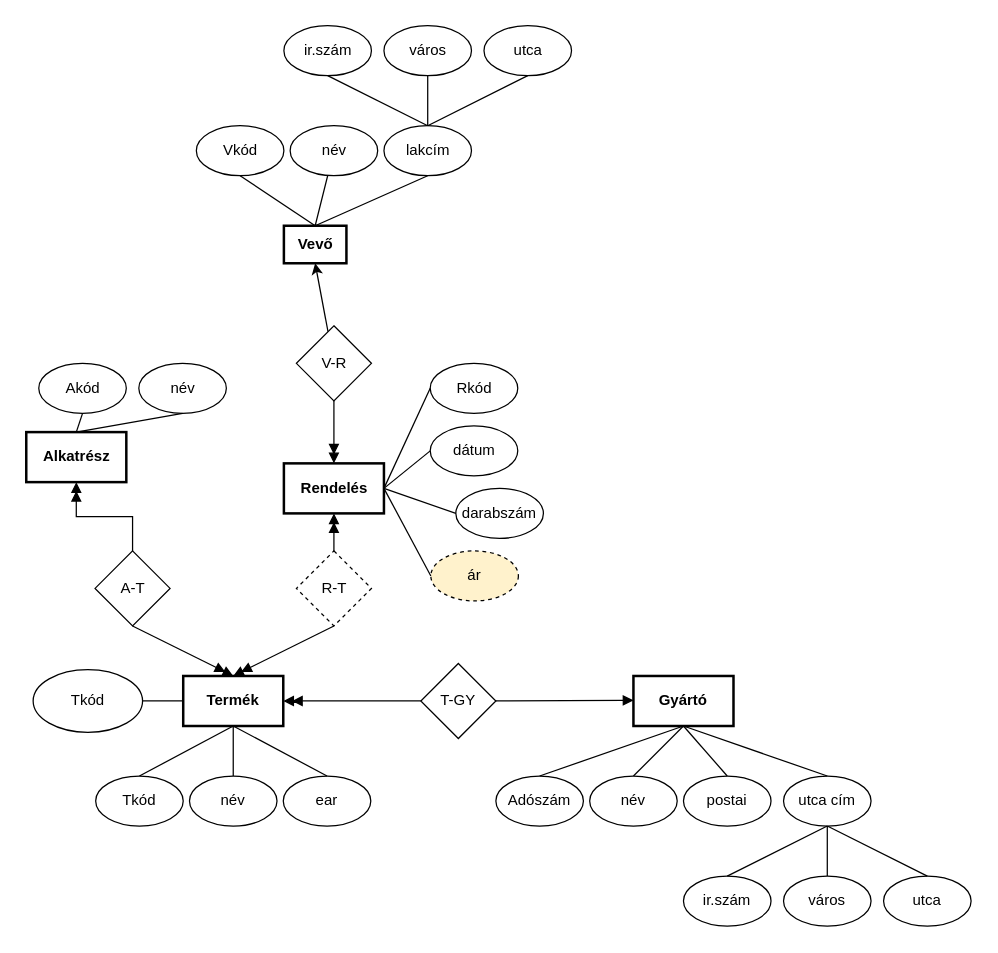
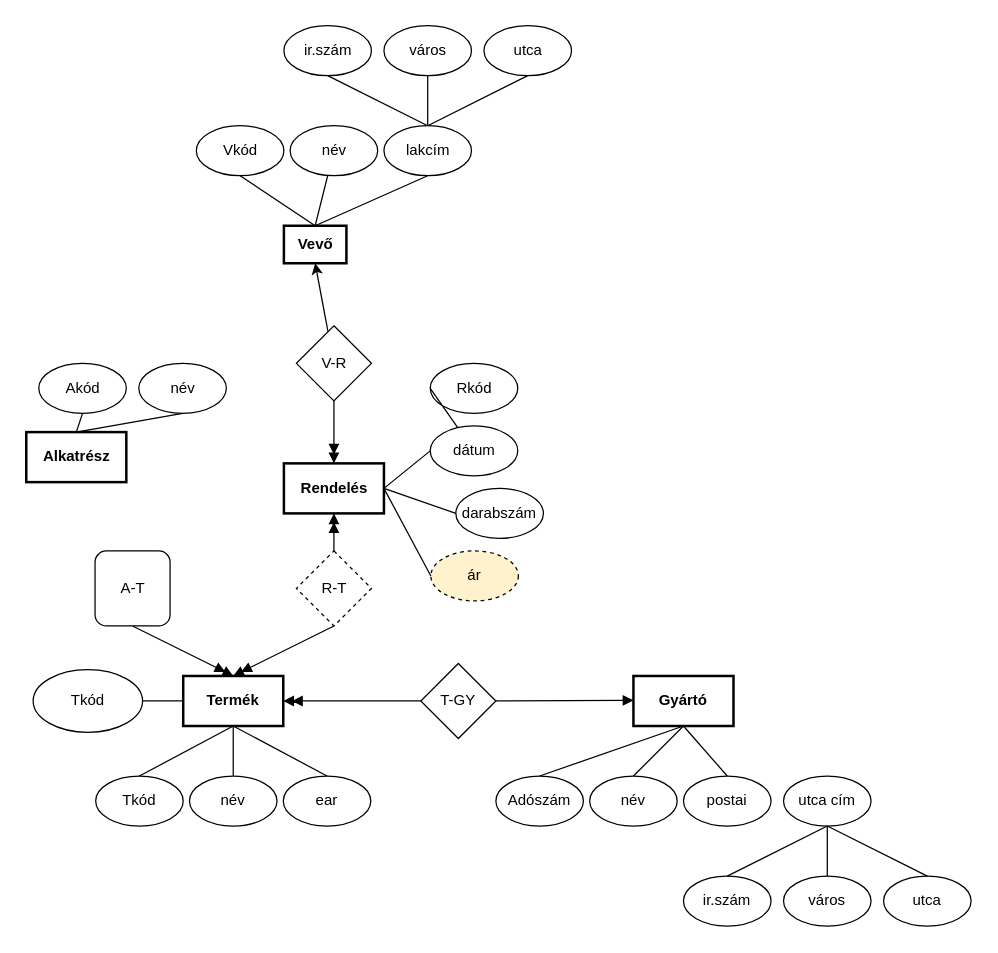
edge "Rkód" -- "Rendelés": now "Rkód" -- "dátum"
edge "A-T" -> "Alkatrész": removed
node "A-T": shape diamond -> rounded rectangle
edge "Gyártó" -- "utca cím": removed
